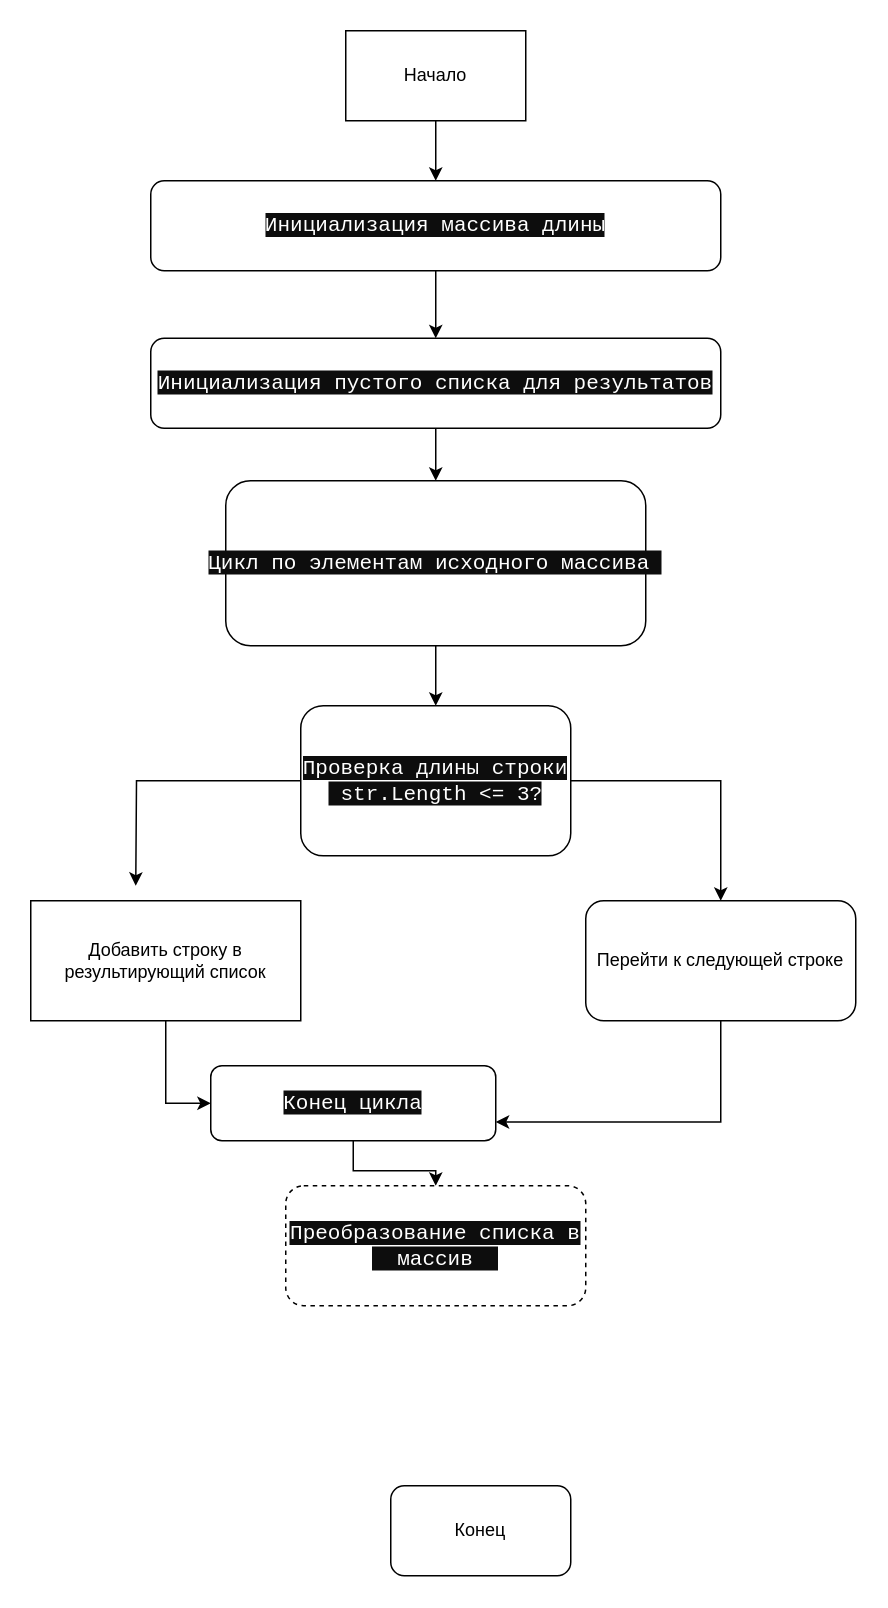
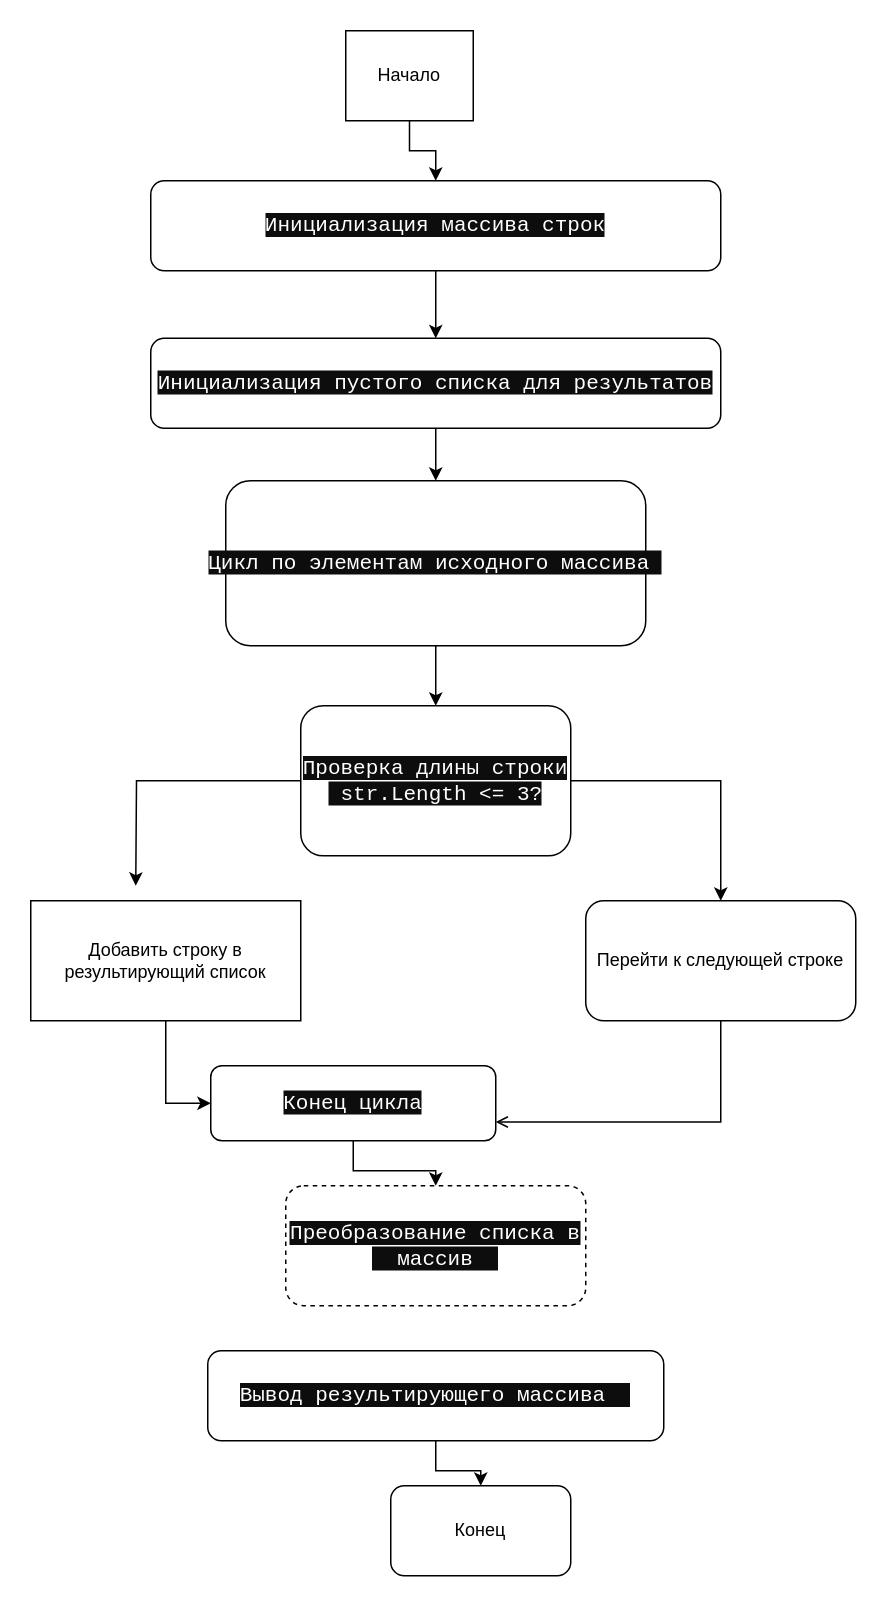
node "Начало": size 180x90 -> 128x90
node "Инициализация массива длины": label "Инициализация массива длины" -> "Инициализация массива строк"
edge "Перейти к следующей строке" -> "Конец цикла": arrowhead classic -> open
node "Вывод результирующего массива": added
edge "Вывод результирующего массива" -> "Конец": added
